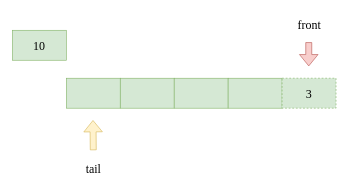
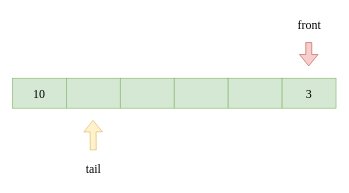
node "10": moved (39, 45) -> (39, 93)
node "3": style dashed -> solid
